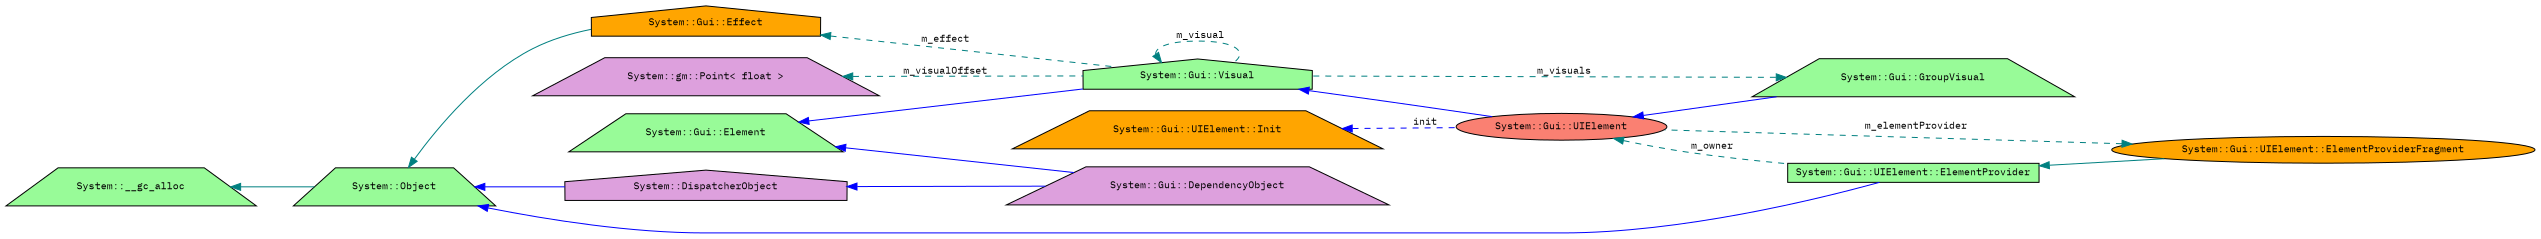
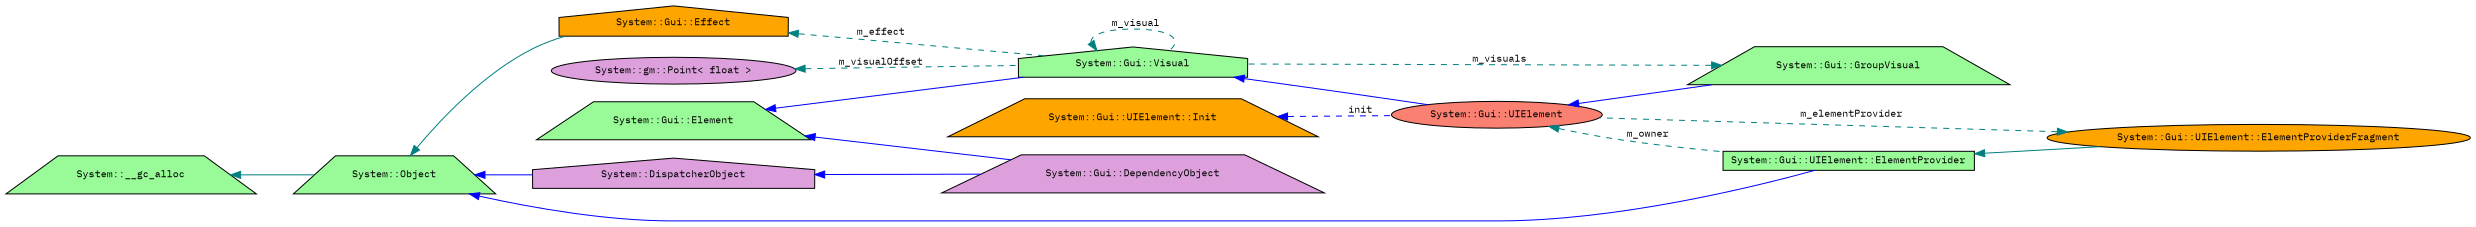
node "System::gm::Point< float >": shape trapezium -> ellipse
